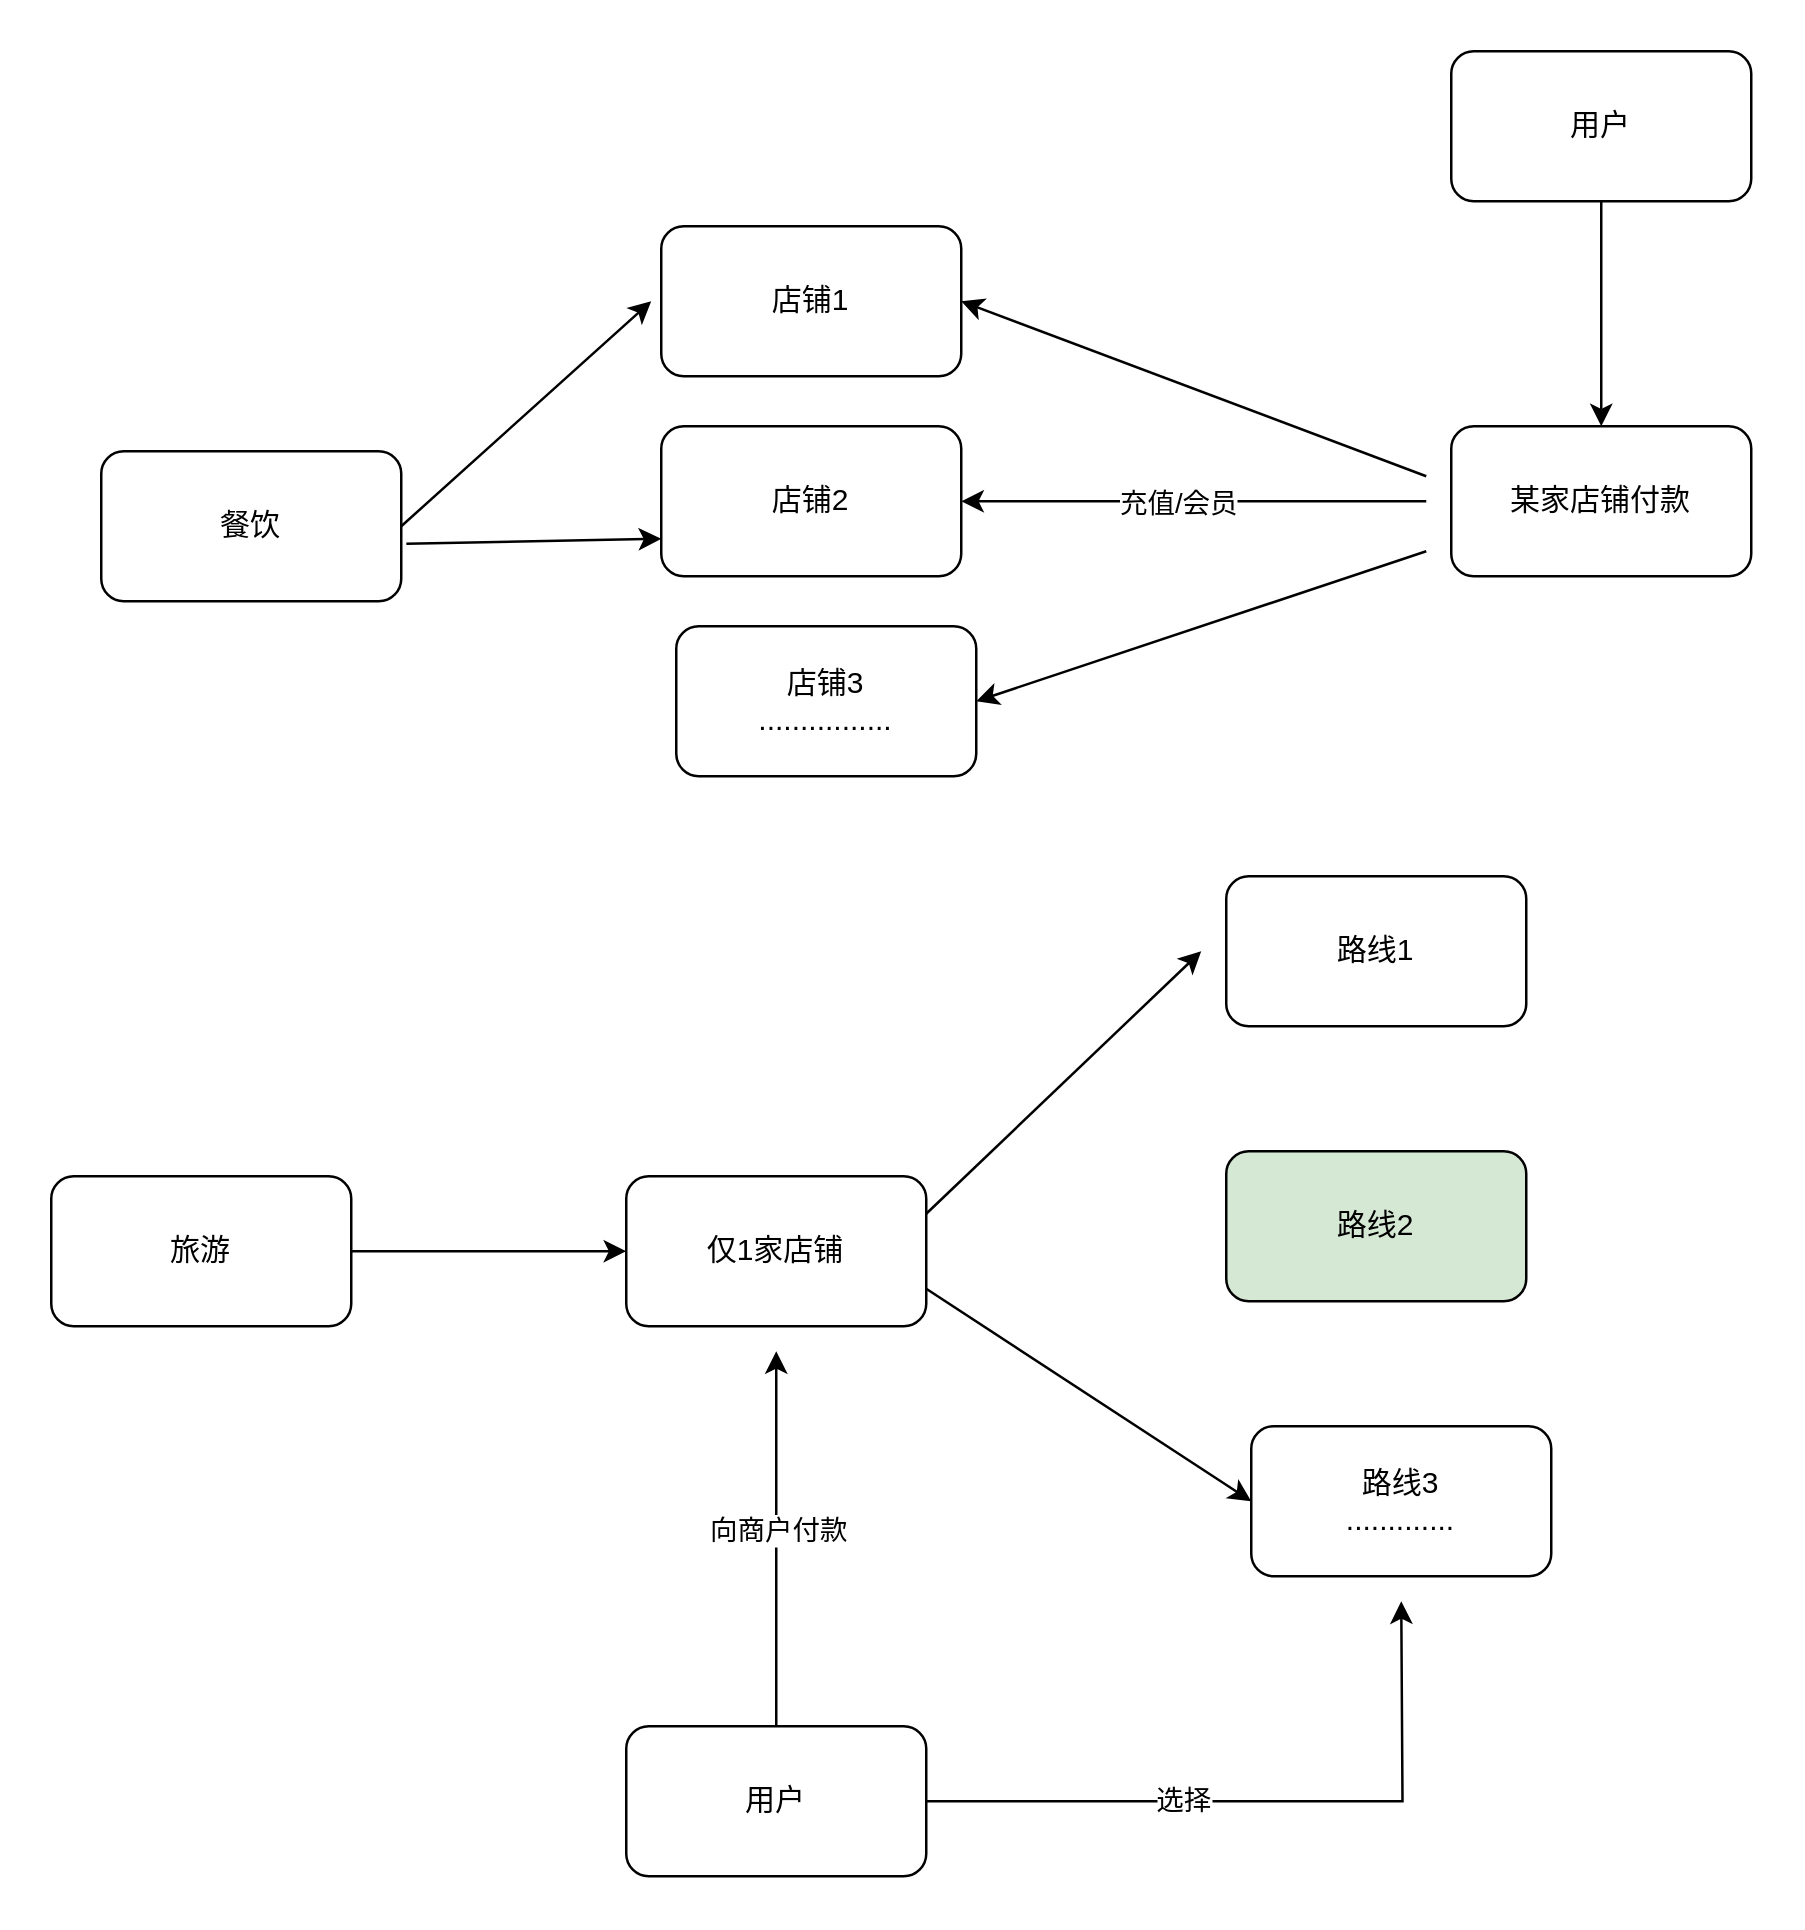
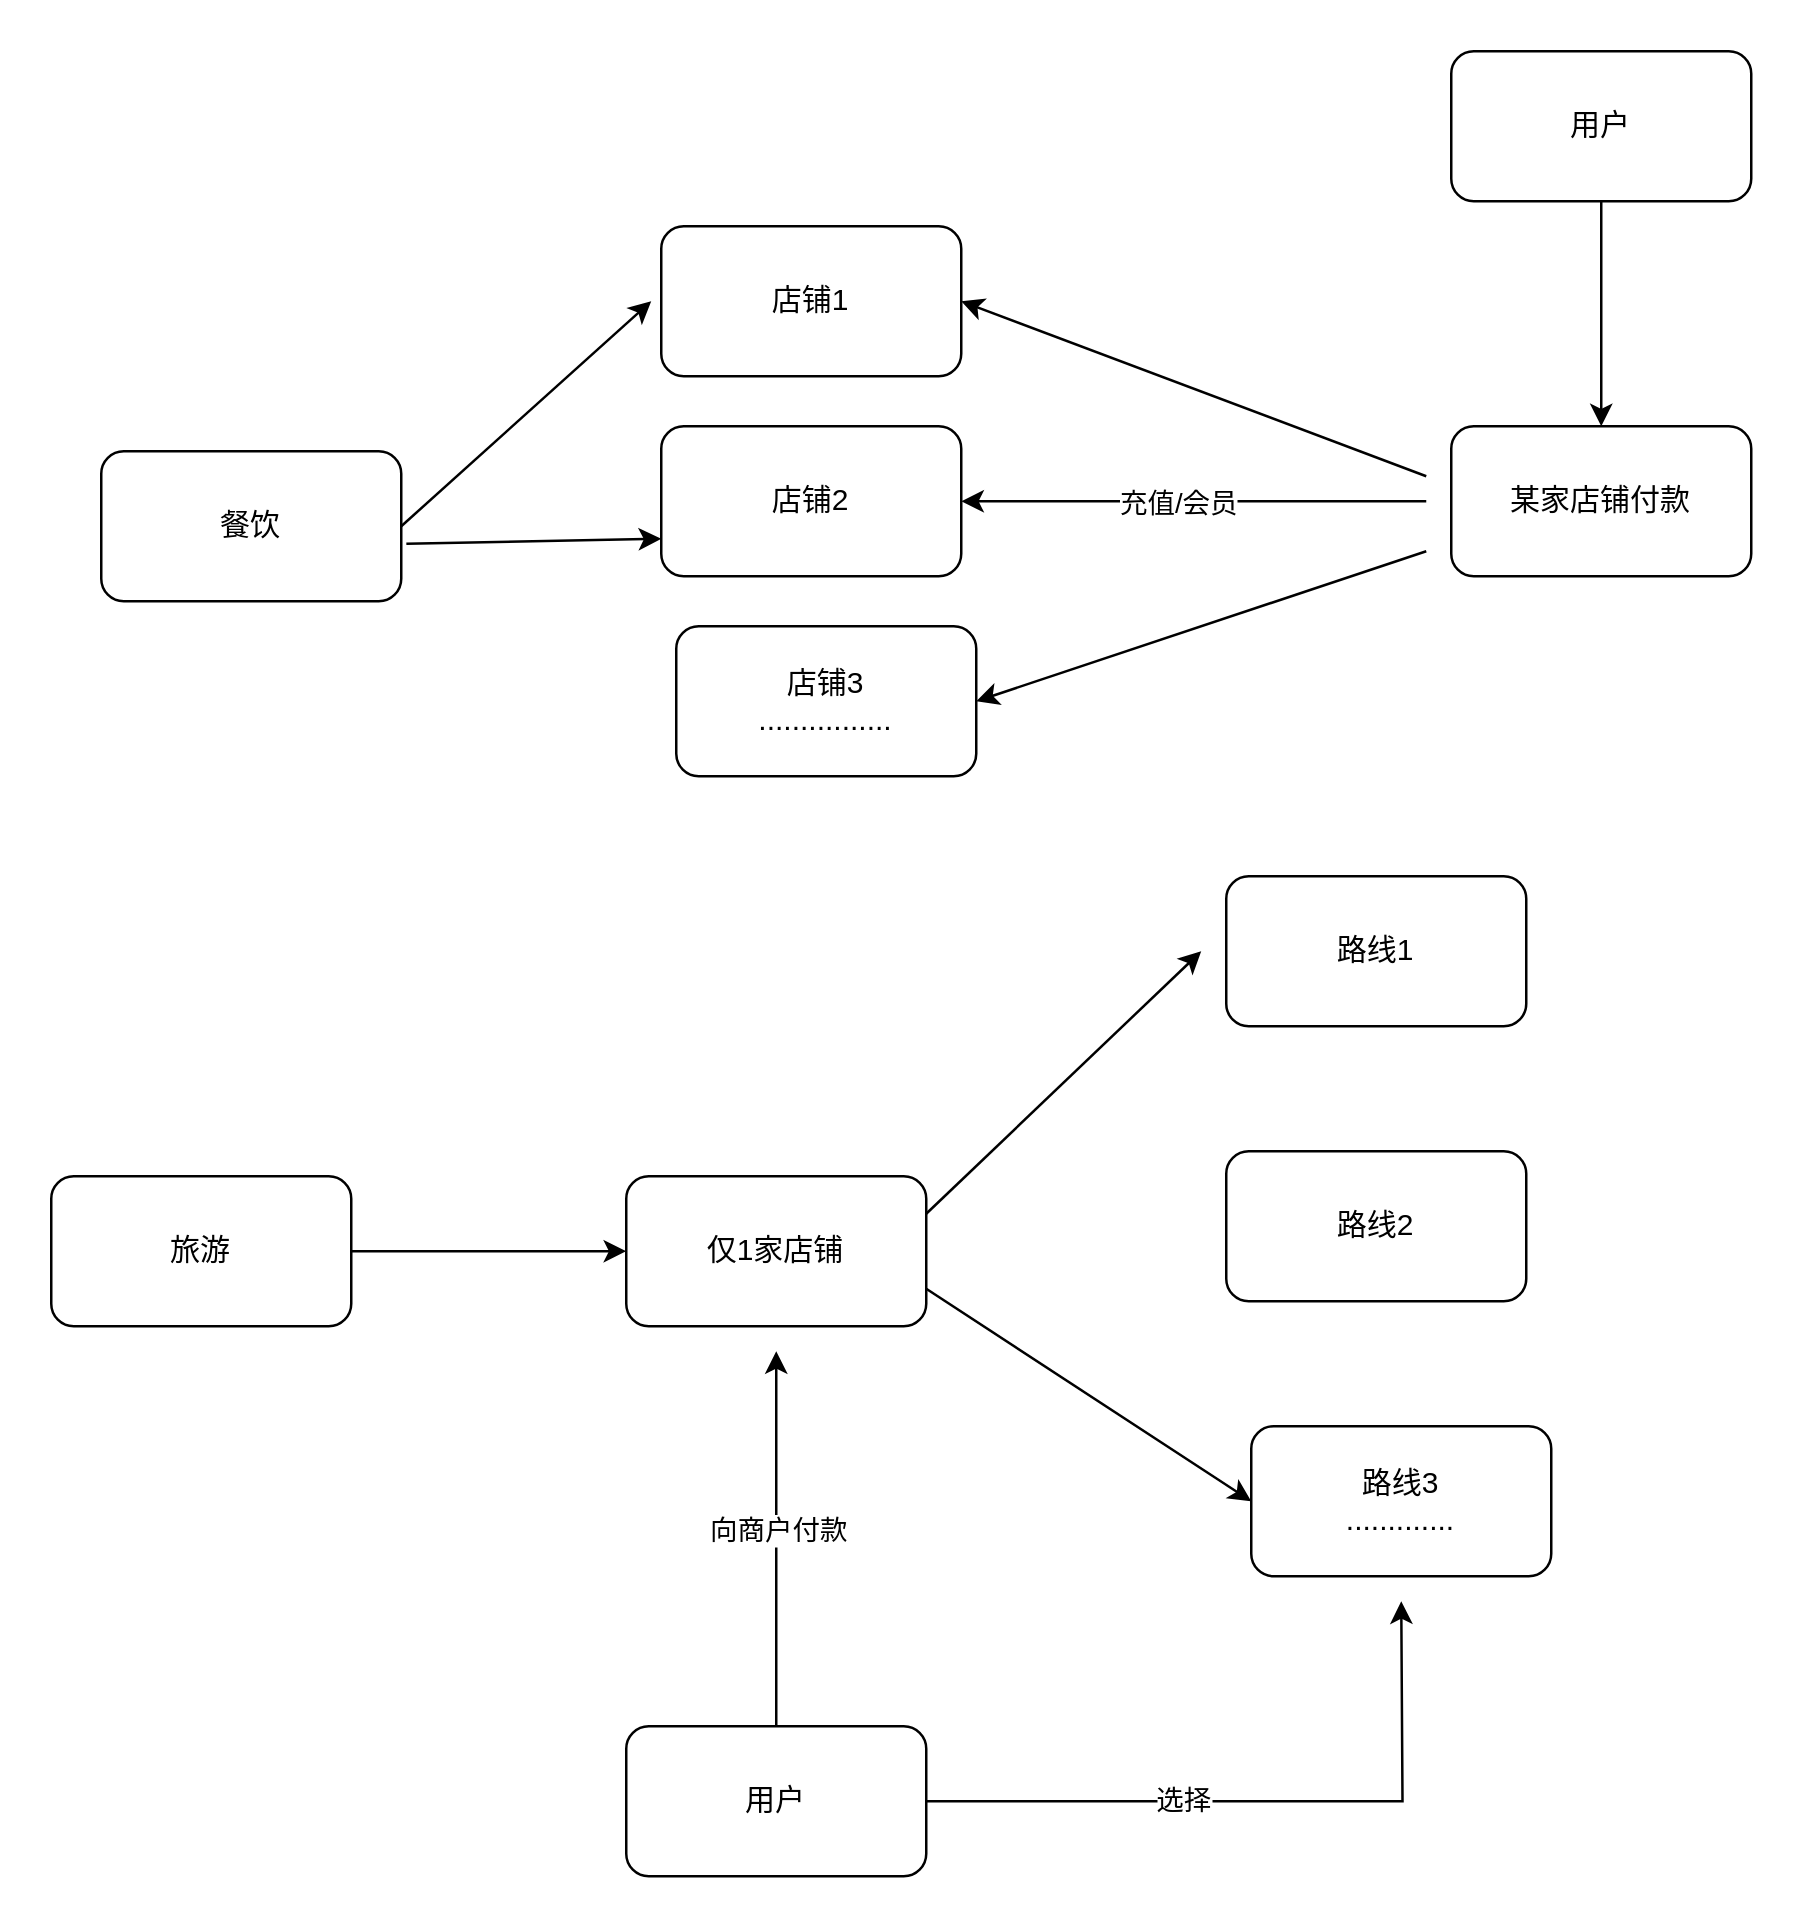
node "路线2": fillcolor #d5e8d4 -> #ffffff
